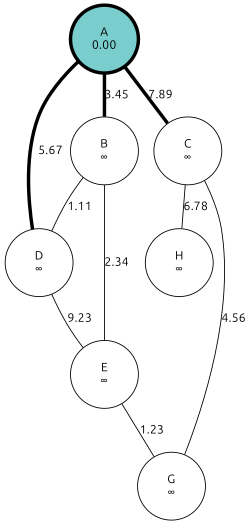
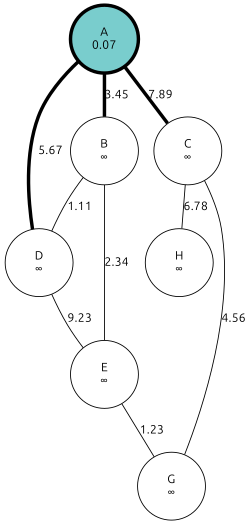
node "A 0.00": label "A 0.00" -> "A 0.07"
